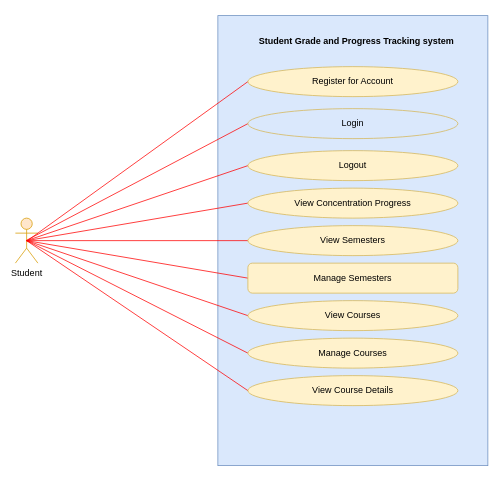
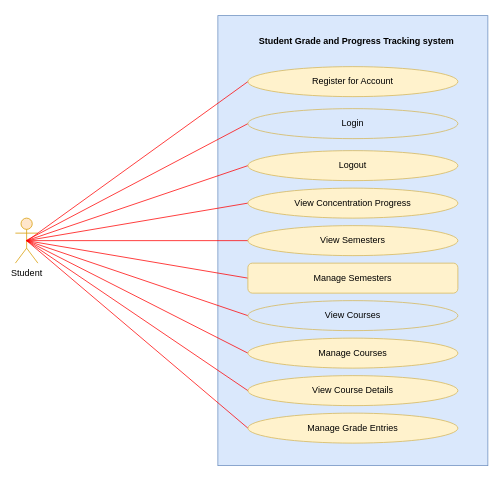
node "View Courses": fillcolor #fff2cc -> #dae8fc
edge "Student" -- "Manage Grade Entries": added
node "Manage Grade Entries": added
